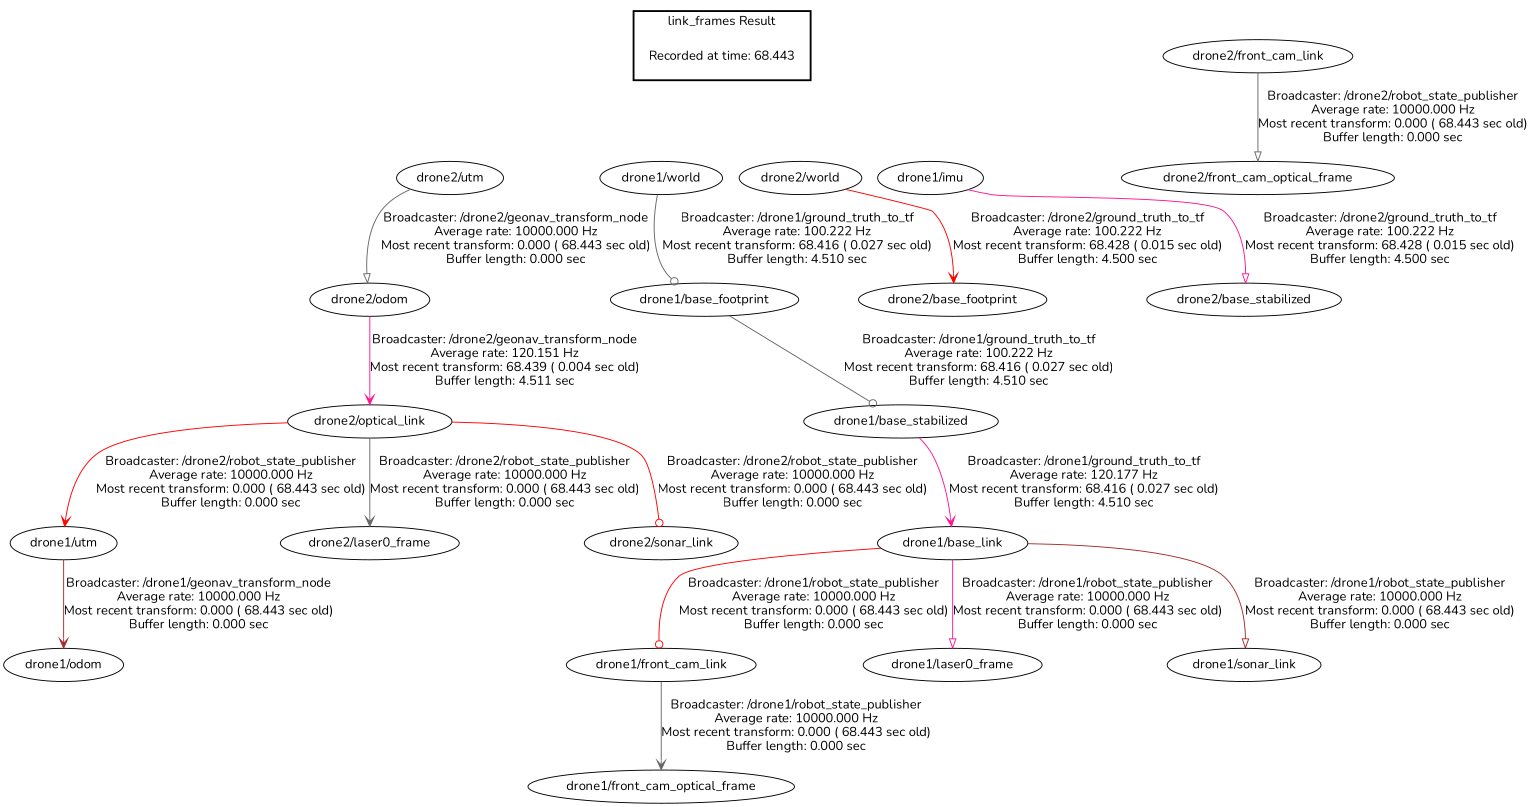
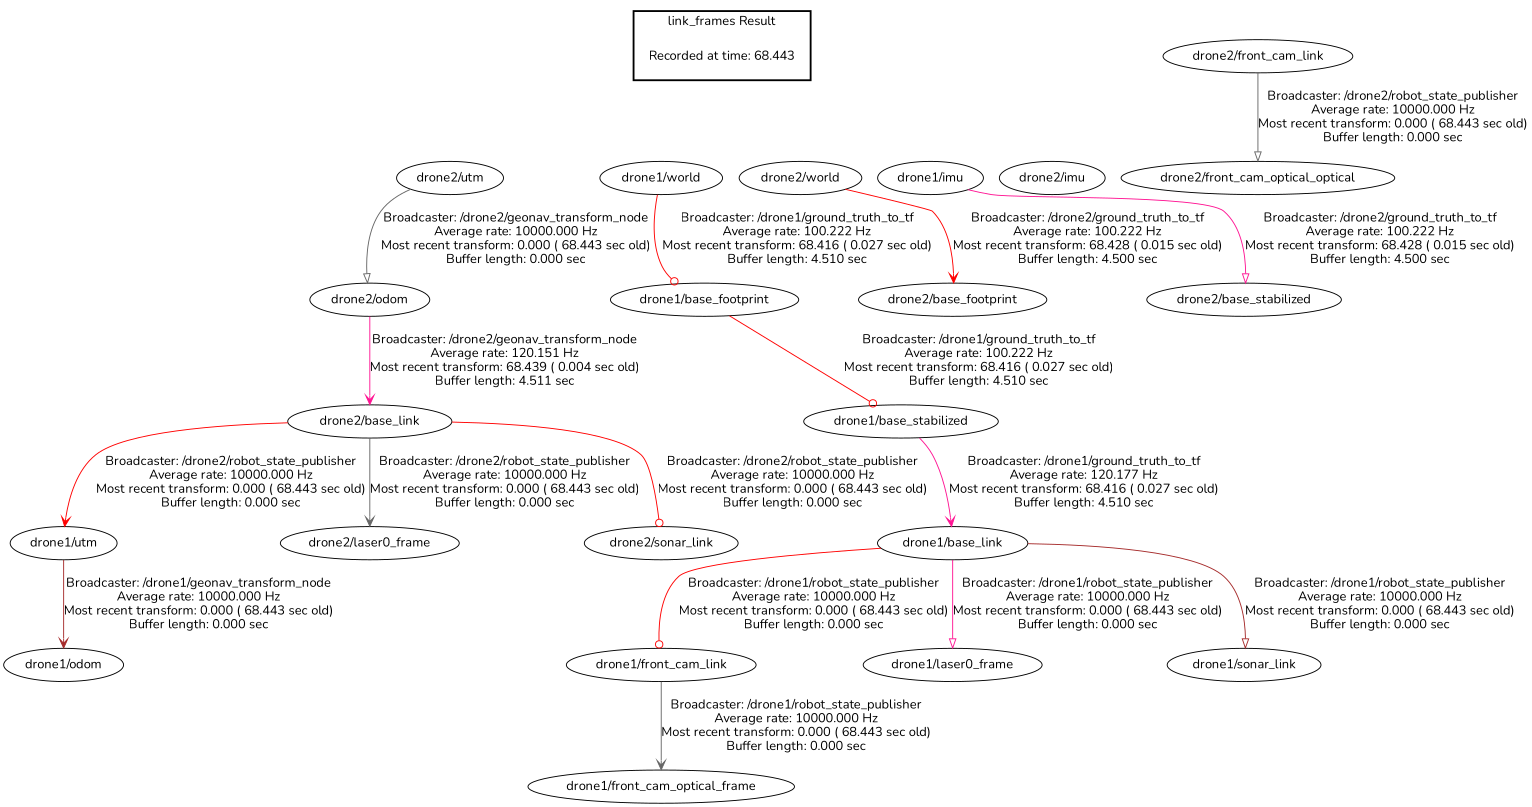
node "drone2/imu": added
node "drone2/front_cam_optical_frame": label "drone2/front_cam_optical_frame" -> "drone2/front_cam_optical_optical"
edge "drone1/world" -> "drone1/base_footprint": color gray40 -> red
edge "drone1/base_footprint" -> "drone1/base_stabilized": color gray40 -> red
node "drone2/optical_link": label "drone2/optical_link" -> "drone2/base_link"
